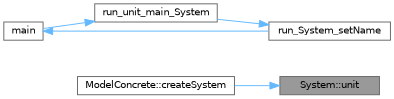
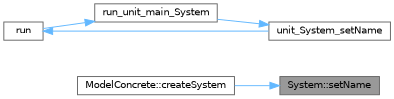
node "main": label "main" -> "run"
node "run_System_setName": label "run_System_setName" -> "unit_System_setName"
node "System::unit": label "System::unit" -> "System::setName"
